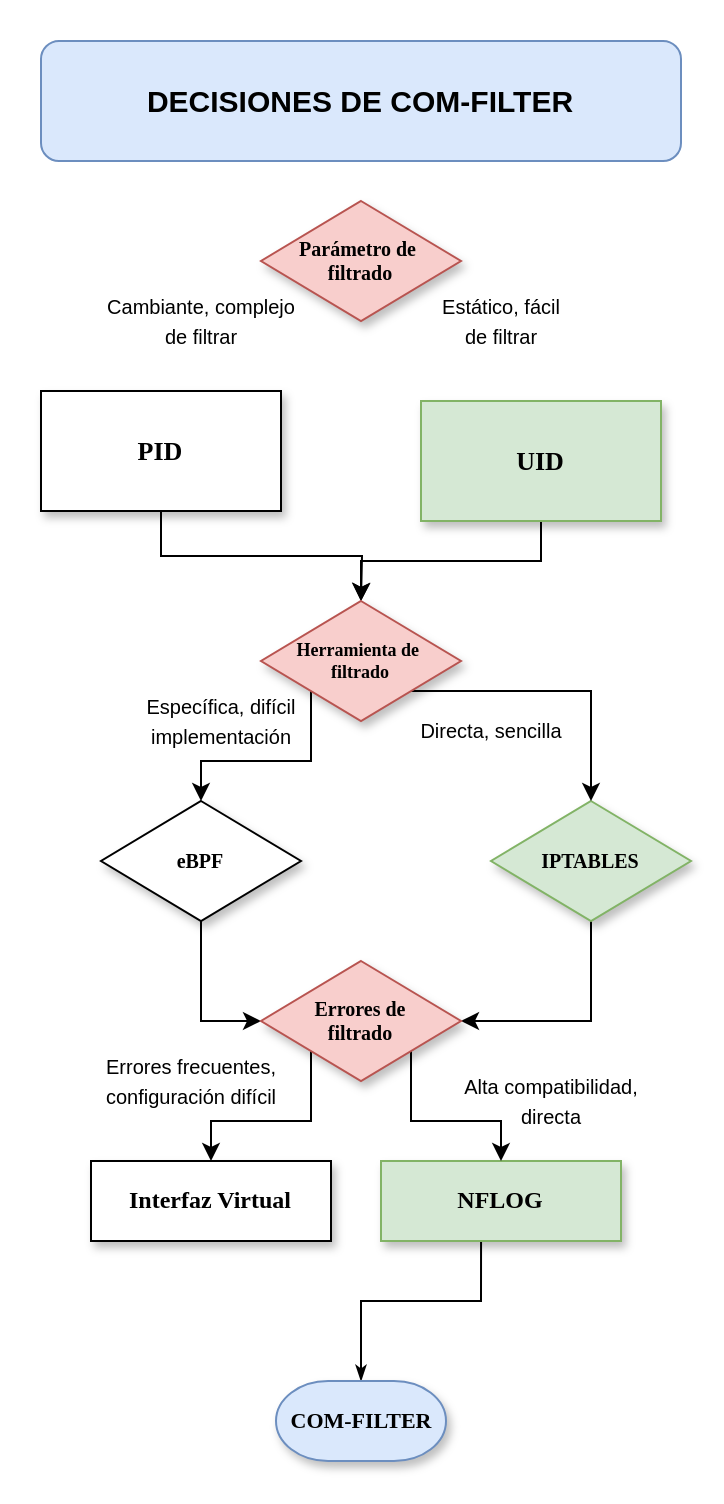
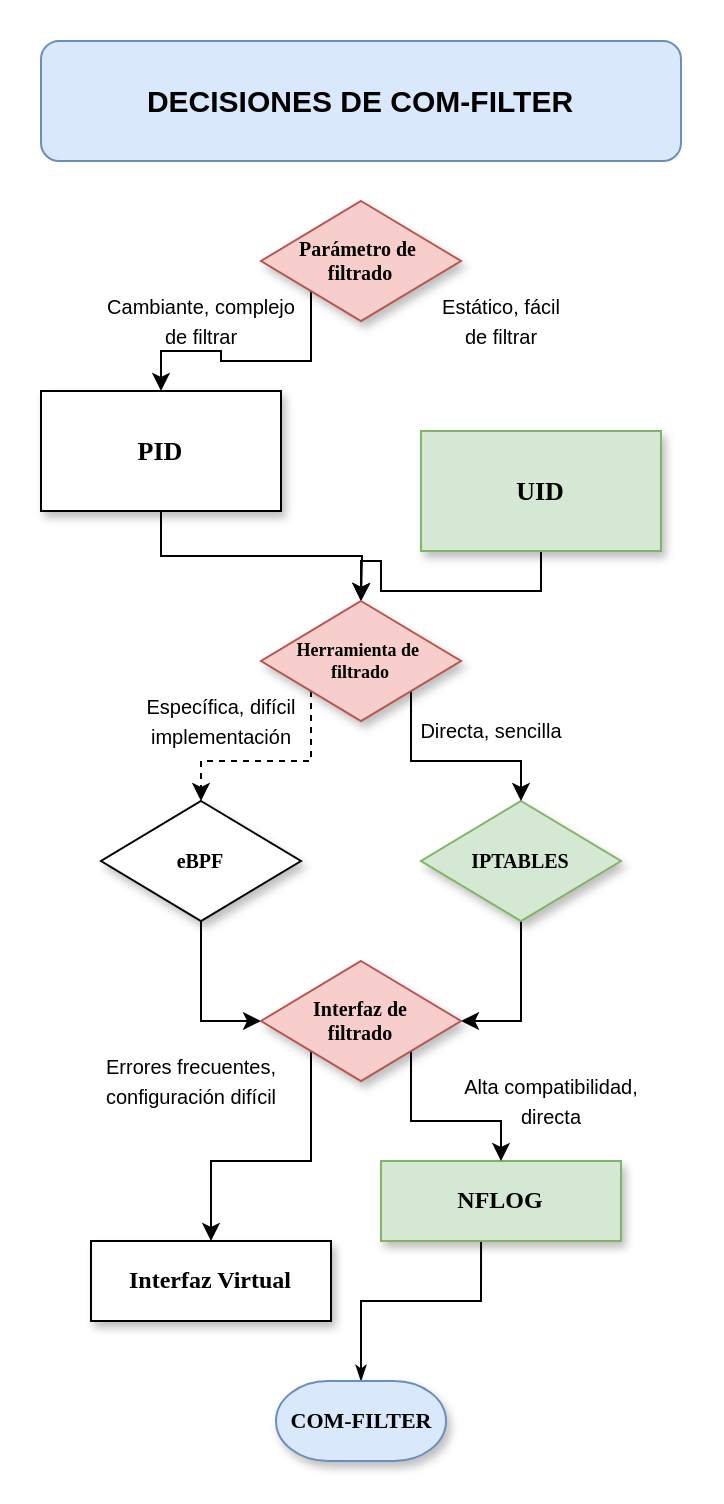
edge "Parámetro de filtrado" -> "PID": added
node "UID": moved (541, 461) -> (541, 491)
edge "Herramienta de filtrado" -> "eBPF": style solid -> dashed
node "IPTABLES": moved (591, 861) -> (521, 861)
node "Errores de filtrado": label "Errores de filtrado" -> "Interfaz de filtrado"
node "Interfaz Virtual": moved (211, 1201) -> (211, 1281)
